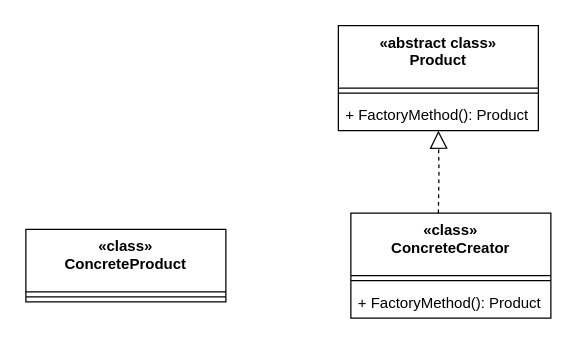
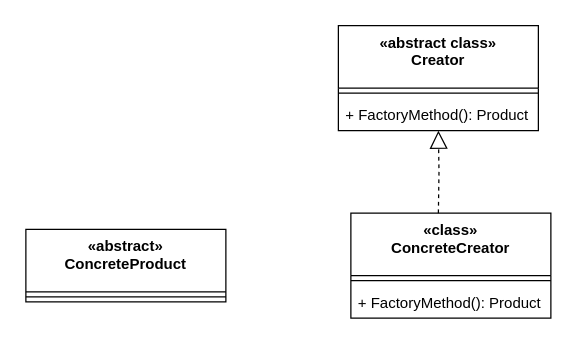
node "«abstract class» Product": label "«abstract class» Product" -> "«abstract class» Creator"
node "«class» ConcreteProduct": label "«class» ConcreteProduct" -> "«abstract» ConcreteProduct"
